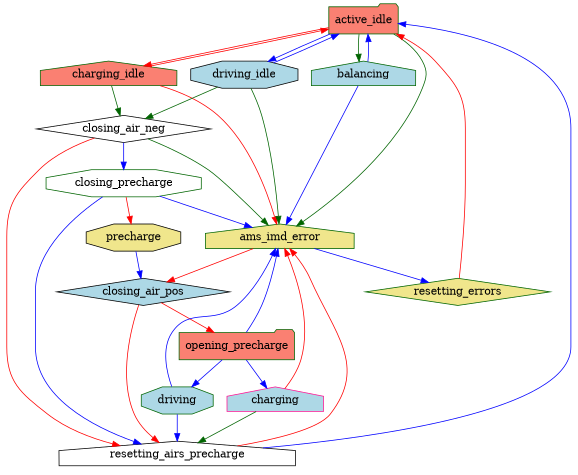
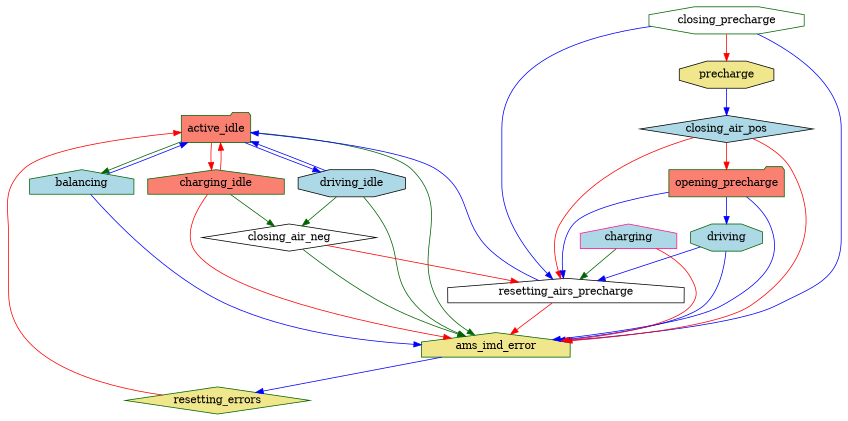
edge "closing_air_neg" -> "closing_precharge": removed
edge "ams_imd_error" -> "closing_air_pos": reversed
edge "opening_precharge" -> "charging": now "opening_precharge" -> "resetting_airs_precharge"
